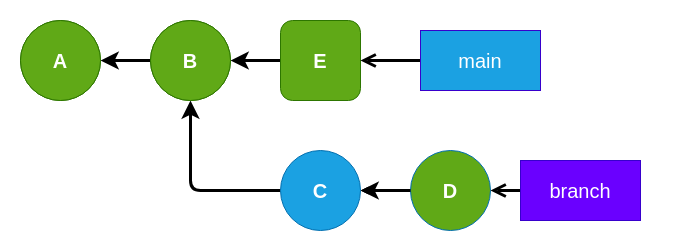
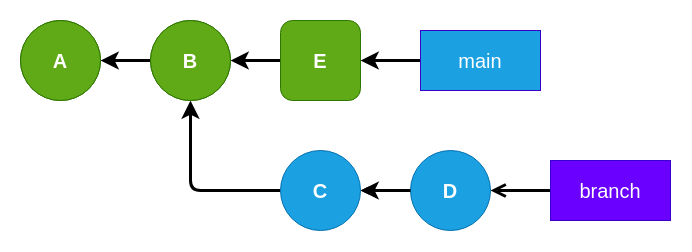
edge "main" -> "E": arrowhead open -> classic
node "D": fillcolor #60a917 -> #1ba1e2
node "branch": moved (581, 191) -> (611, 191)
